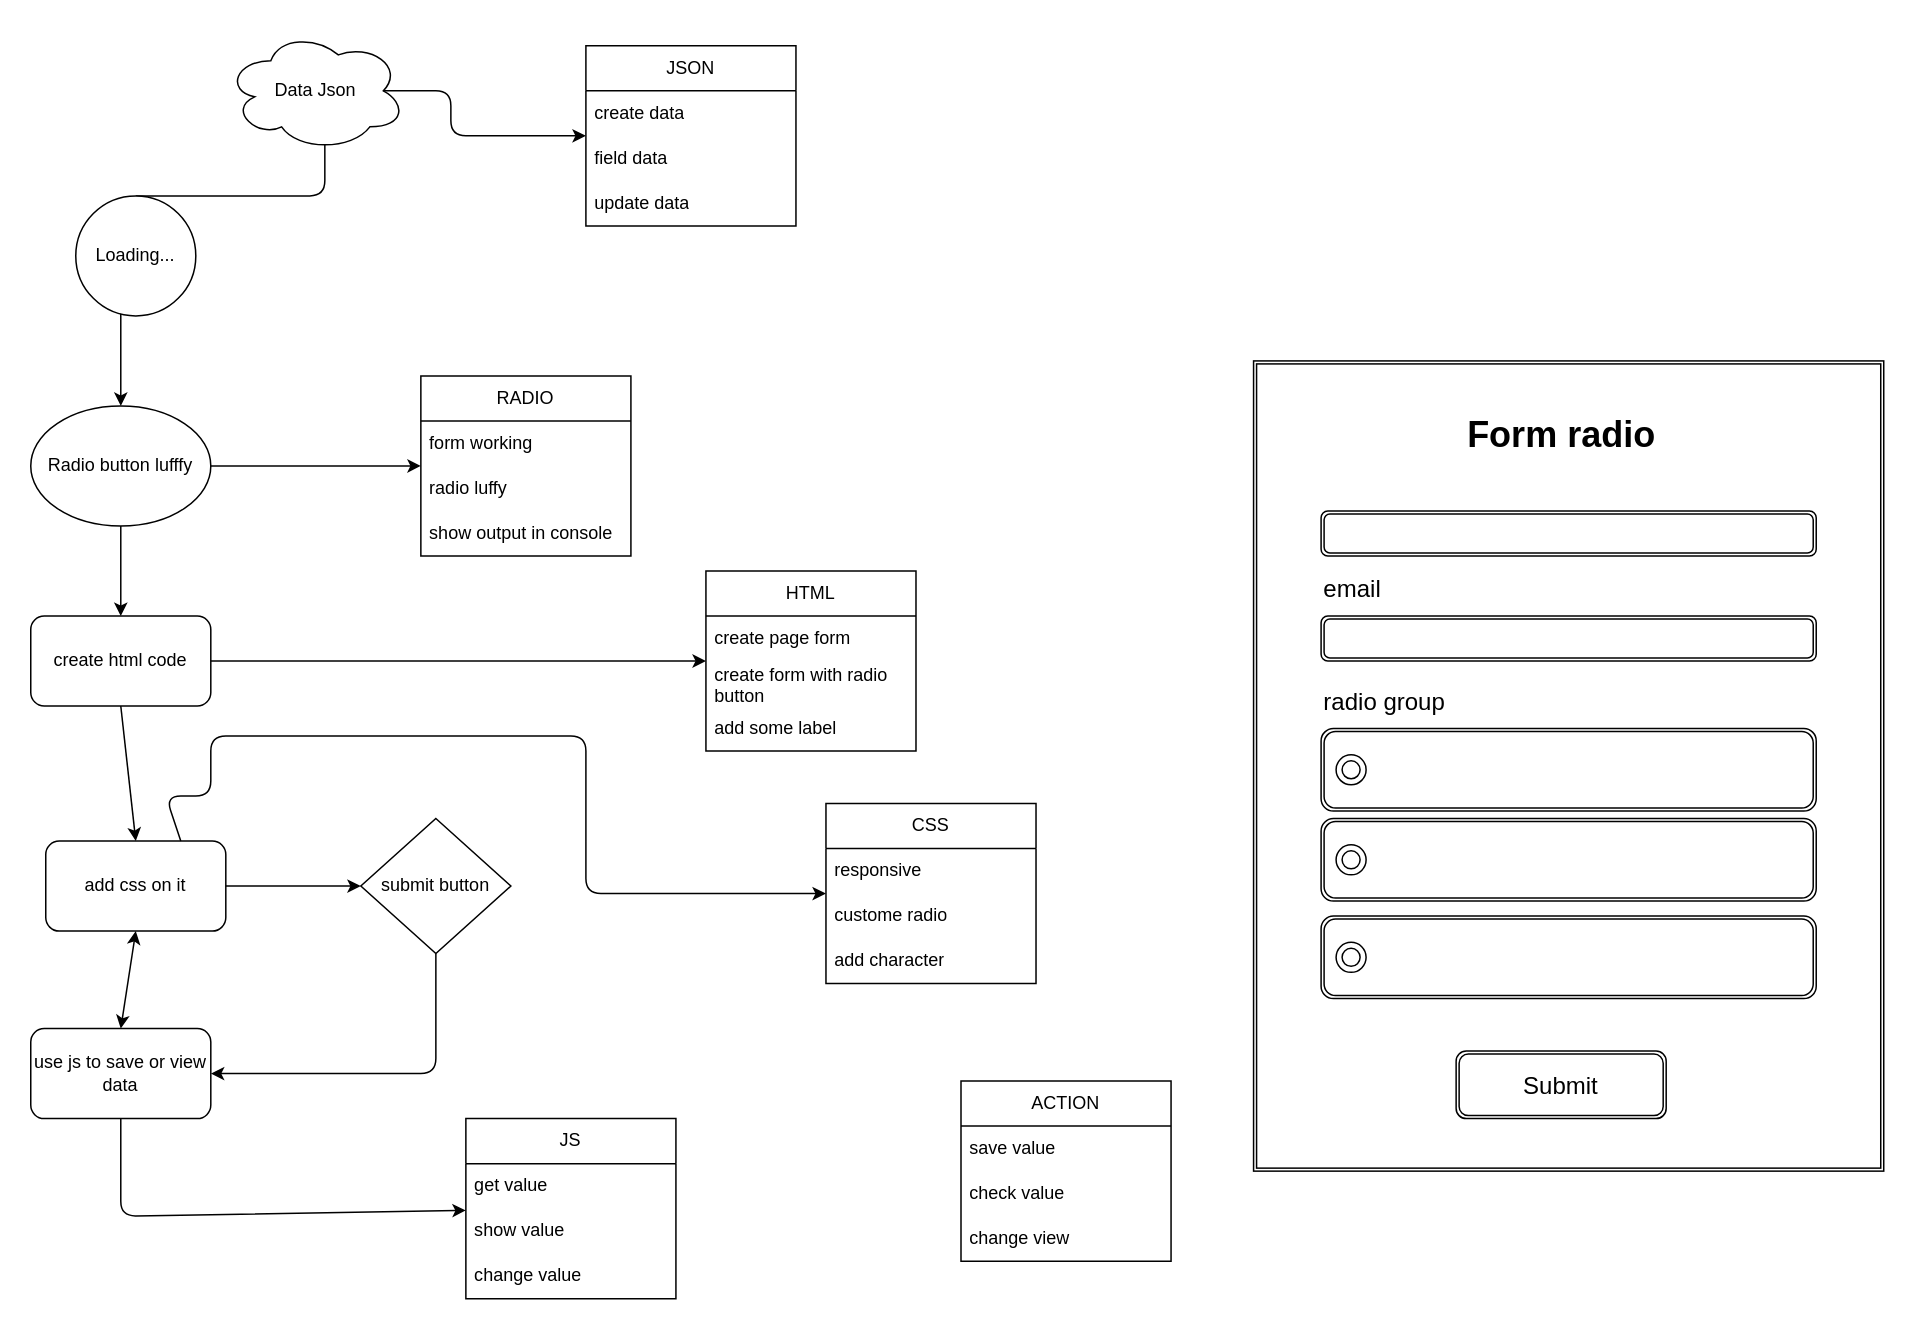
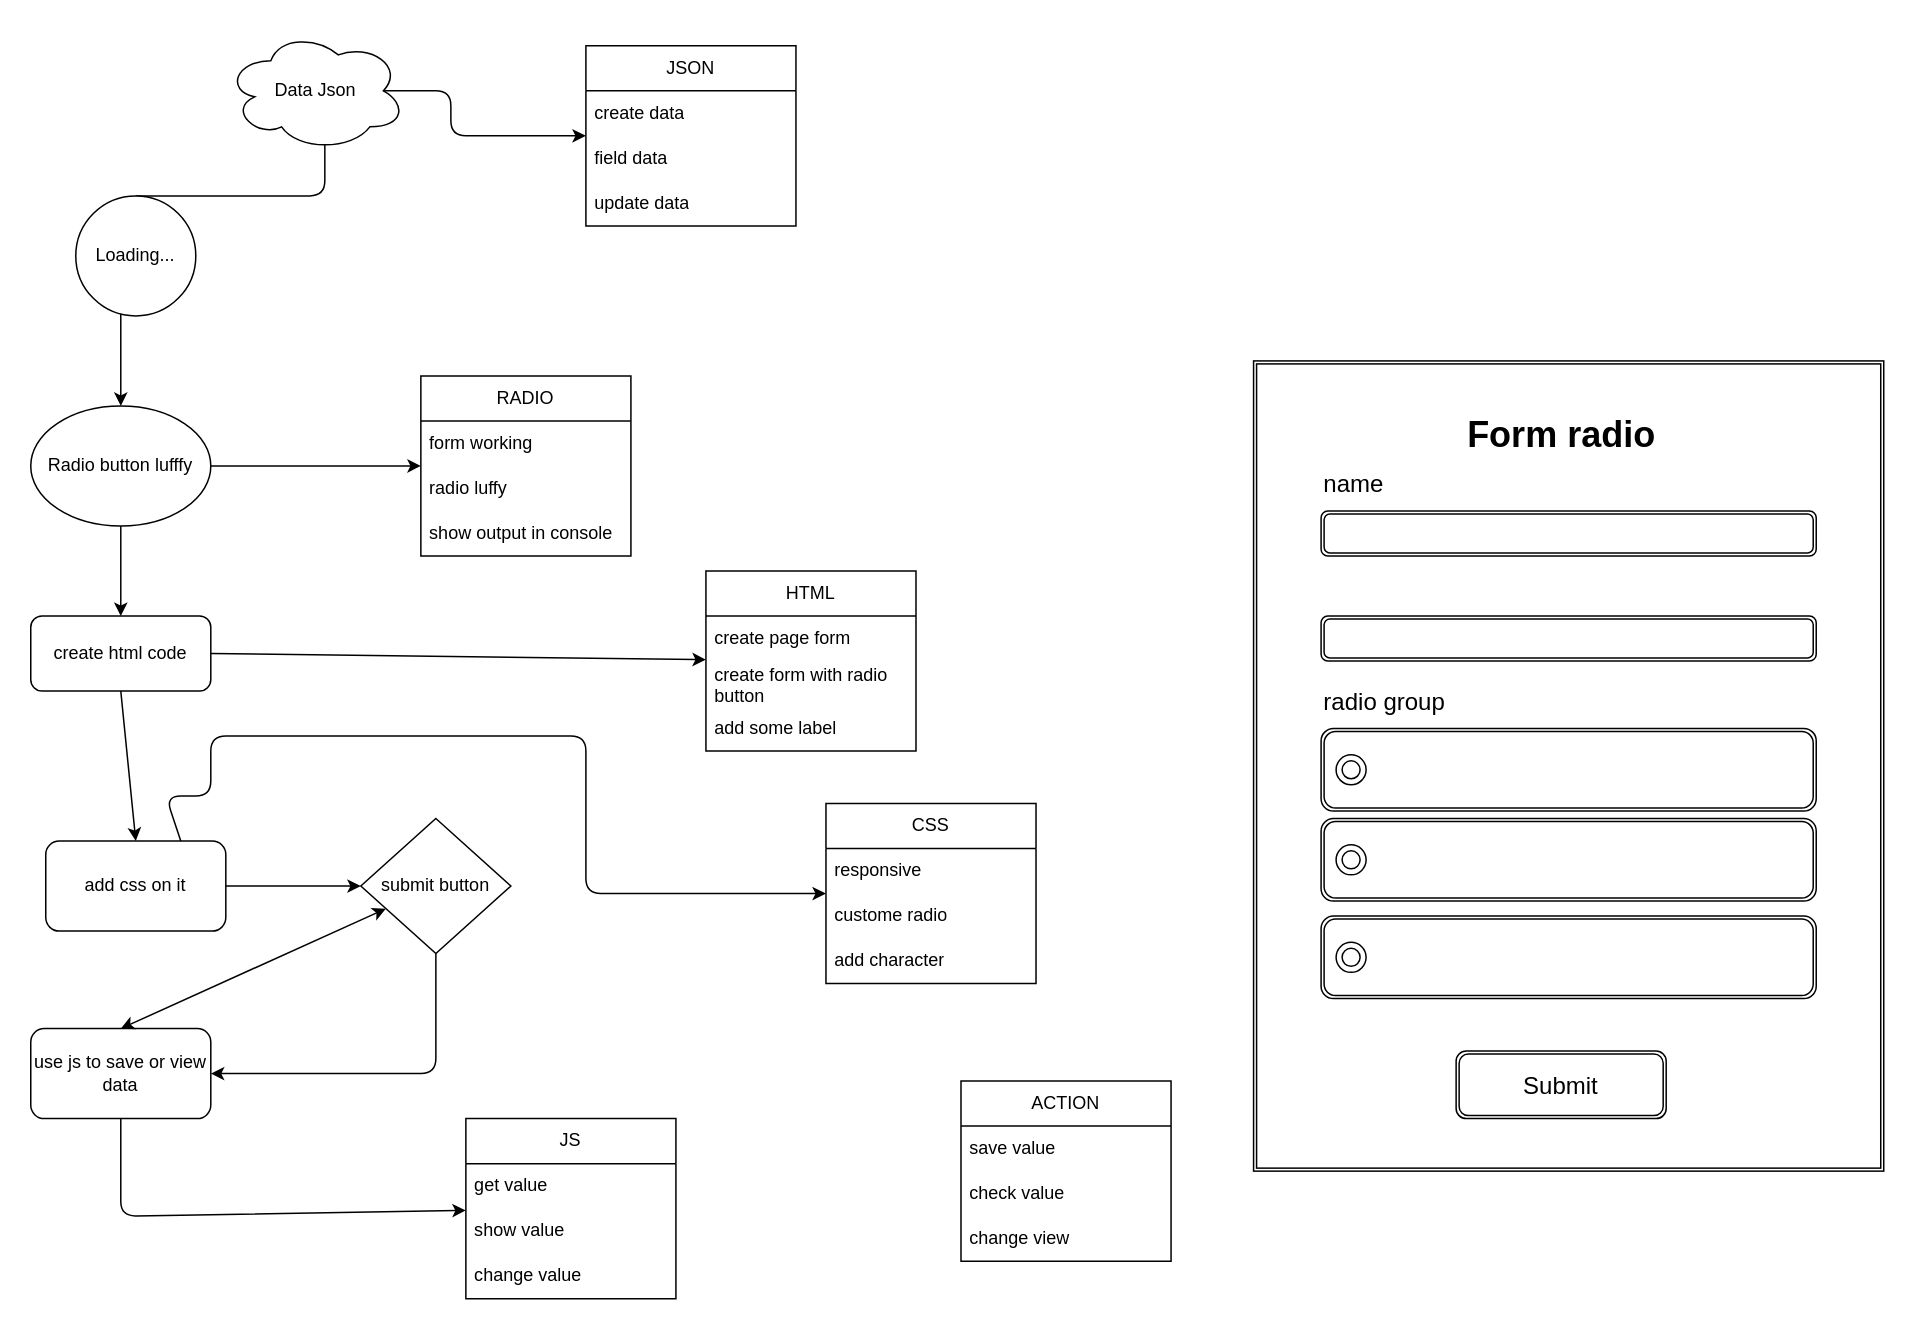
node "name": added
node "email": removed
node "create html code": size 180x90 -> 180x75
edge "add css on it" -- "use js to save or view data": now "submit button" -- "use js to save or view data"
